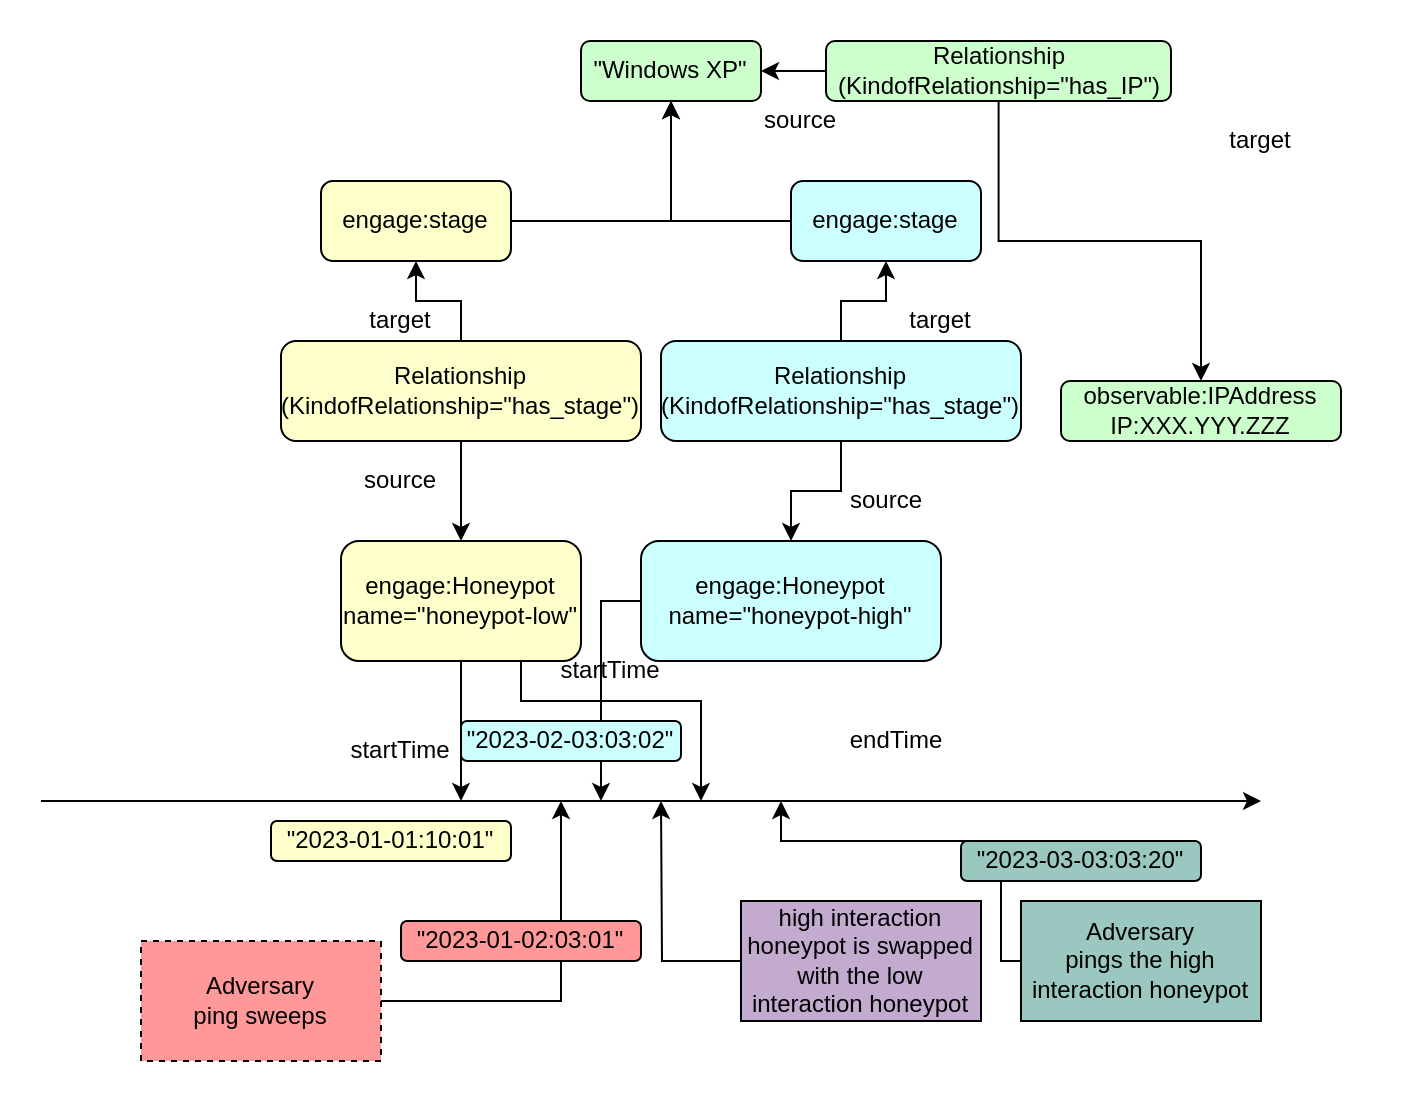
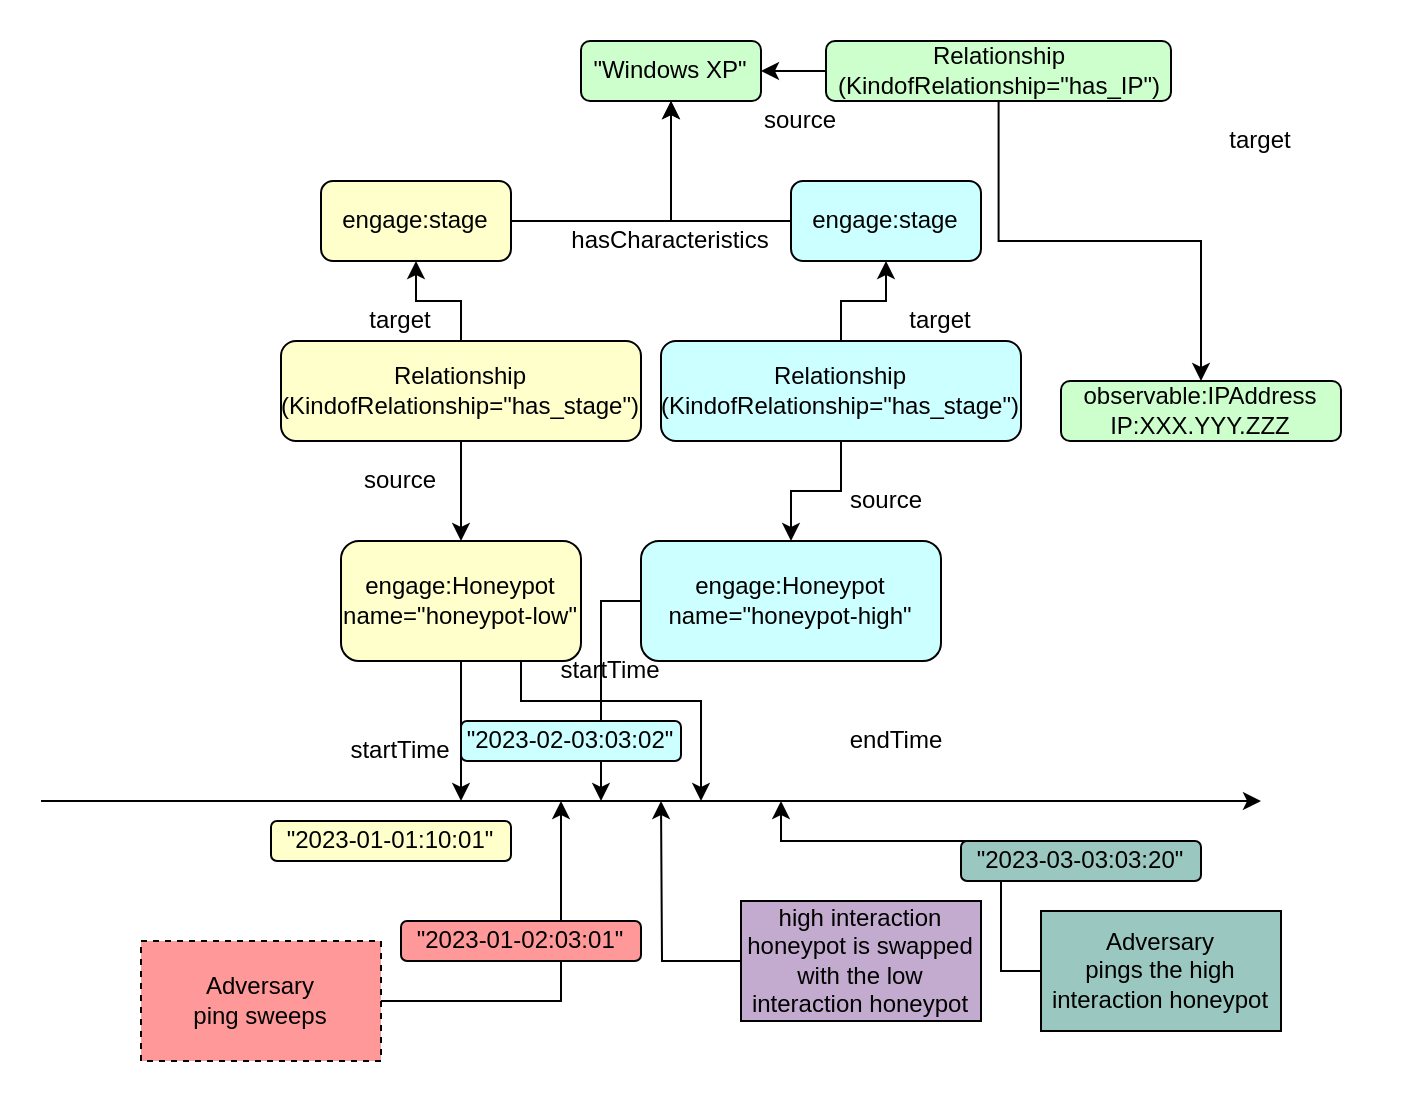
node "hasCharacteristics": added
node "Adversary pings the high interaction honeypot": moved (1141, 961) -> (1161, 971)
